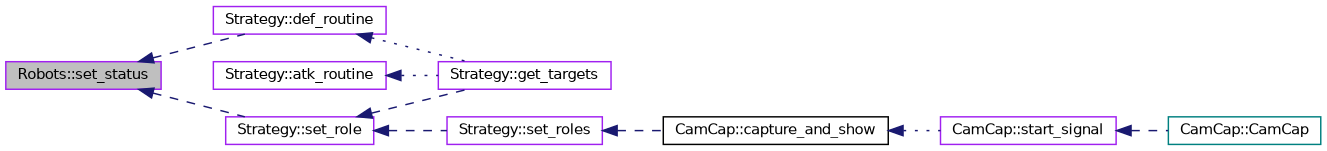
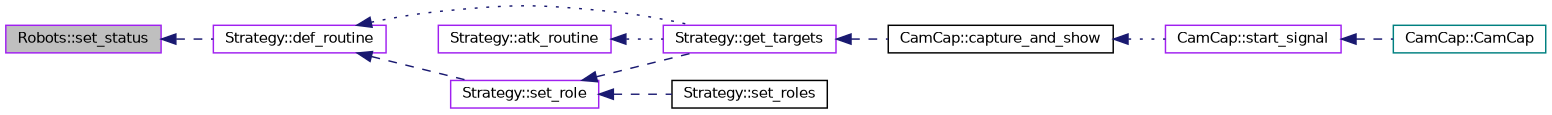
edge "Strategy::set_role" -> "Robots::set_status": now "Strategy::set_role" -> "Strategy::def_routine"
node "Strategy::set_roles": color purple -> black
edge "CamCap::capture_and_show" -> "Strategy::set_roles": now "CamCap::capture_and_show" -> "Strategy::get_targets"
